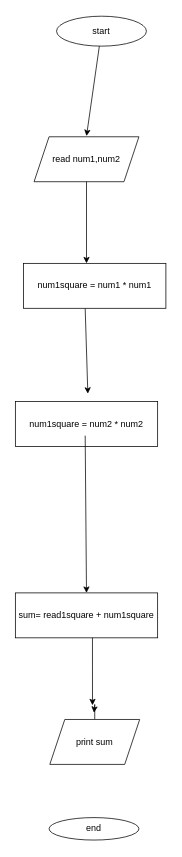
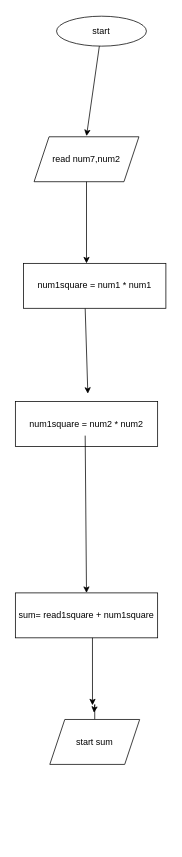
node "read num1,num2": label "read num1,num2" -> "read num7,num2"
node "print sum": label "print sum" -> "start sum"
node "end": removed
